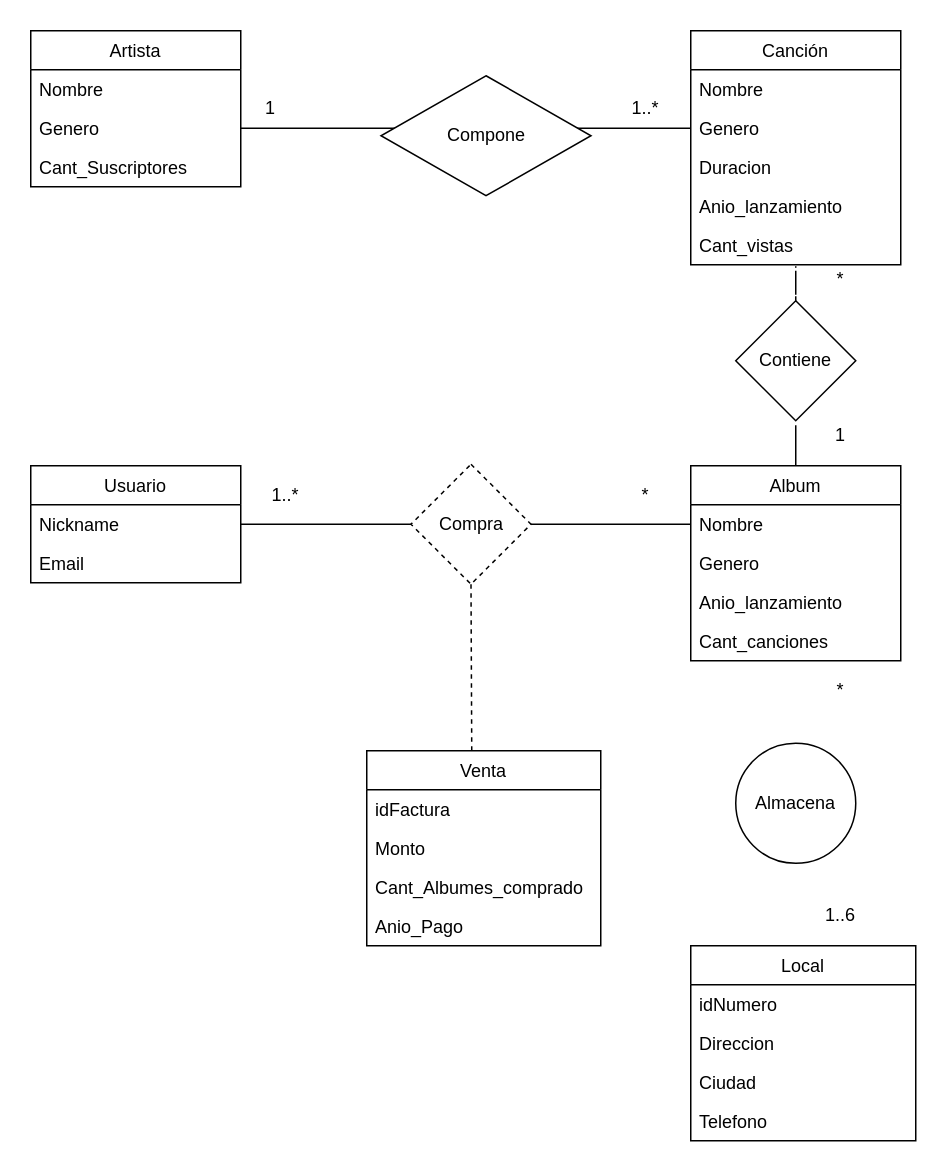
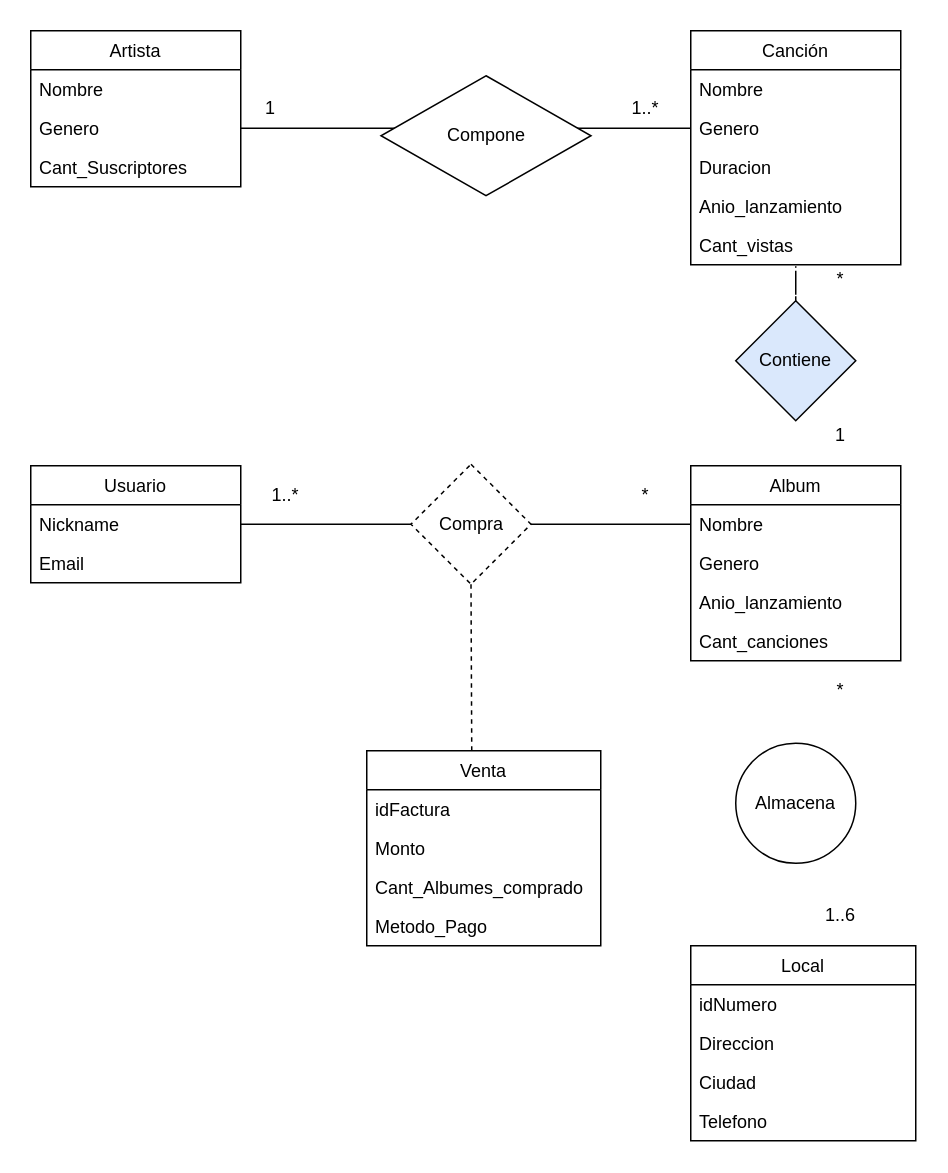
node "Contiene": fillcolor #ffffff -> #dae8fc
edge "Contiene" -- "Album": removed
node "Anio_Pago": label "Anio_Pago" -> "Metodo_Pago"
